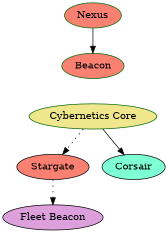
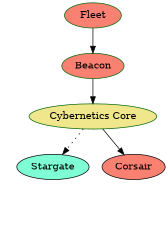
node "Nexus": label "Nexus" -> "Fleet"
edge "Beacon" -> "Cybernetics Core": added
node "Stargate": fillcolor salmon -> aquamarine
node "Corsair": fillcolor aquamarine -> salmon
node "Fleet Beacon": removed
